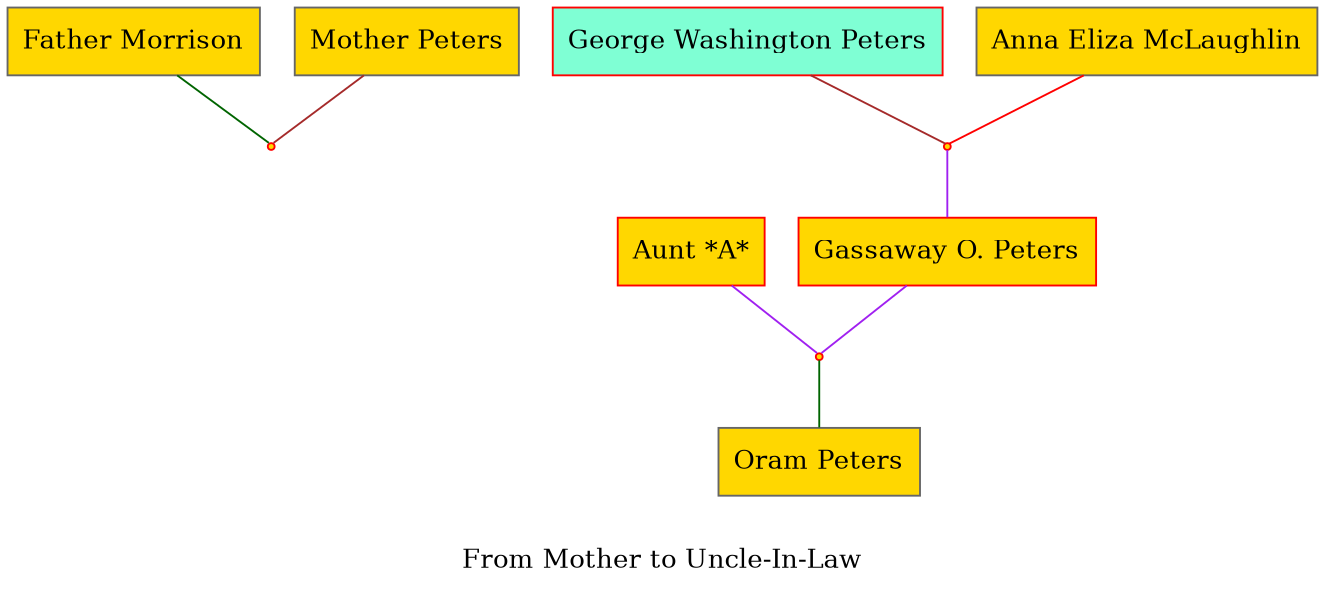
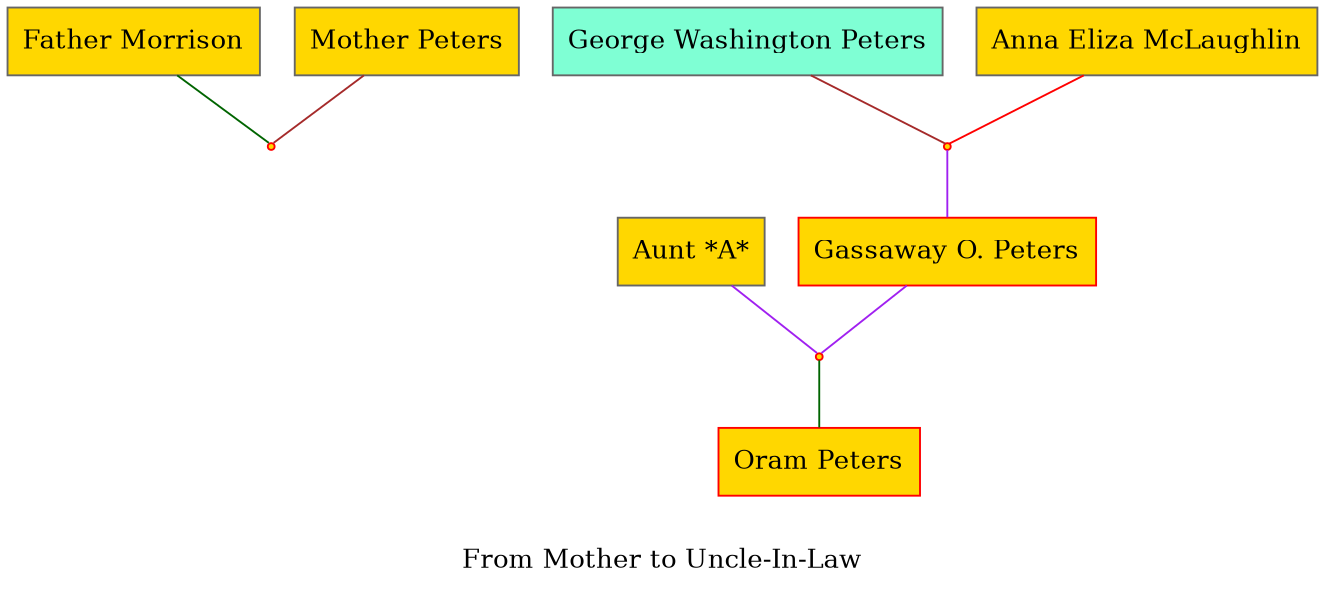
node "George Washington Peters": color red -> gray40
node "Aunt *A*": color red -> gray40
node "Oram Peters": color gray40 -> red
